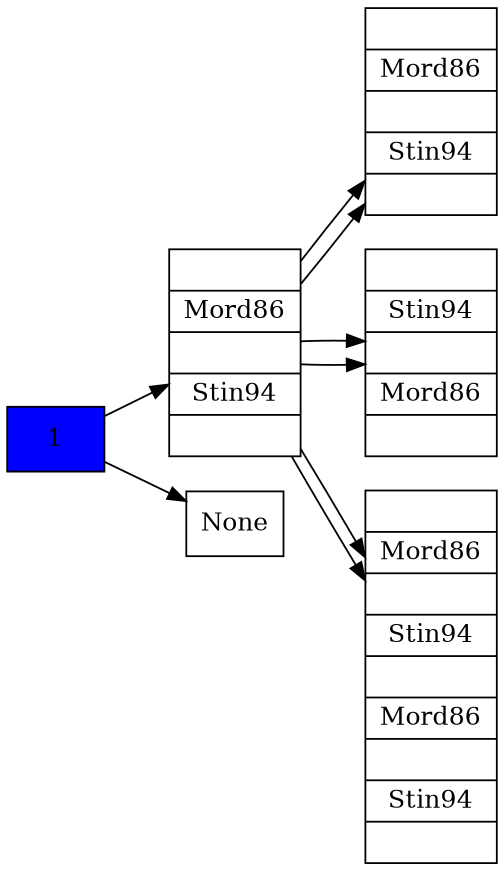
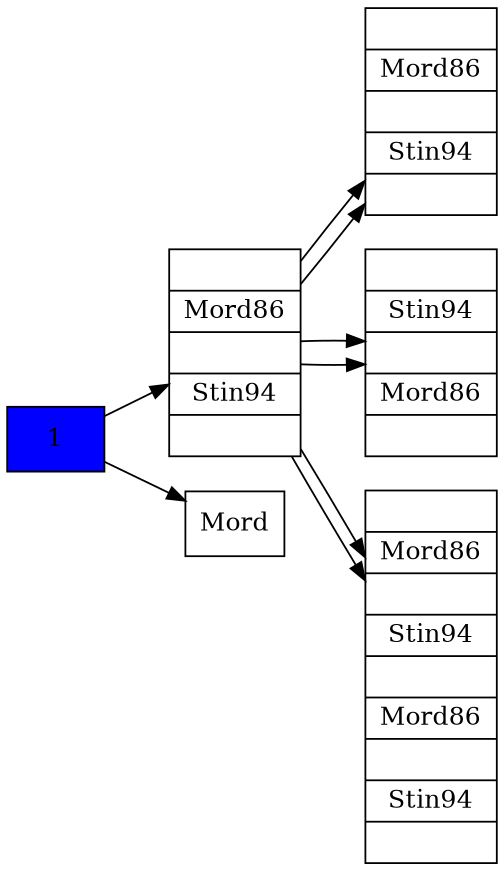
node "None": label "None" -> "Mord"
